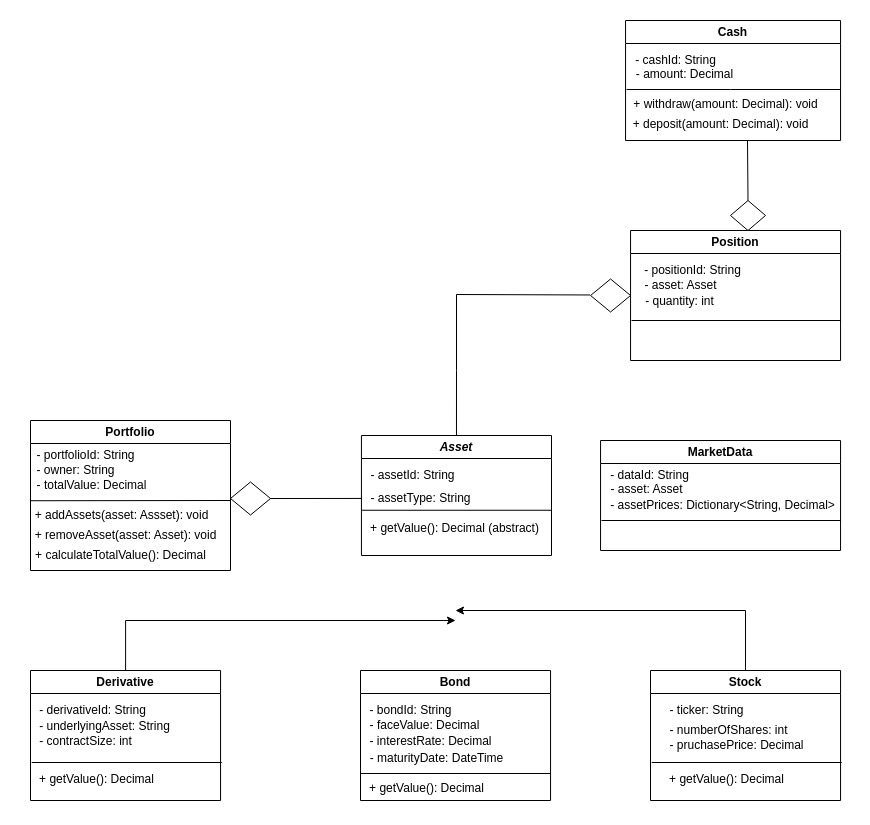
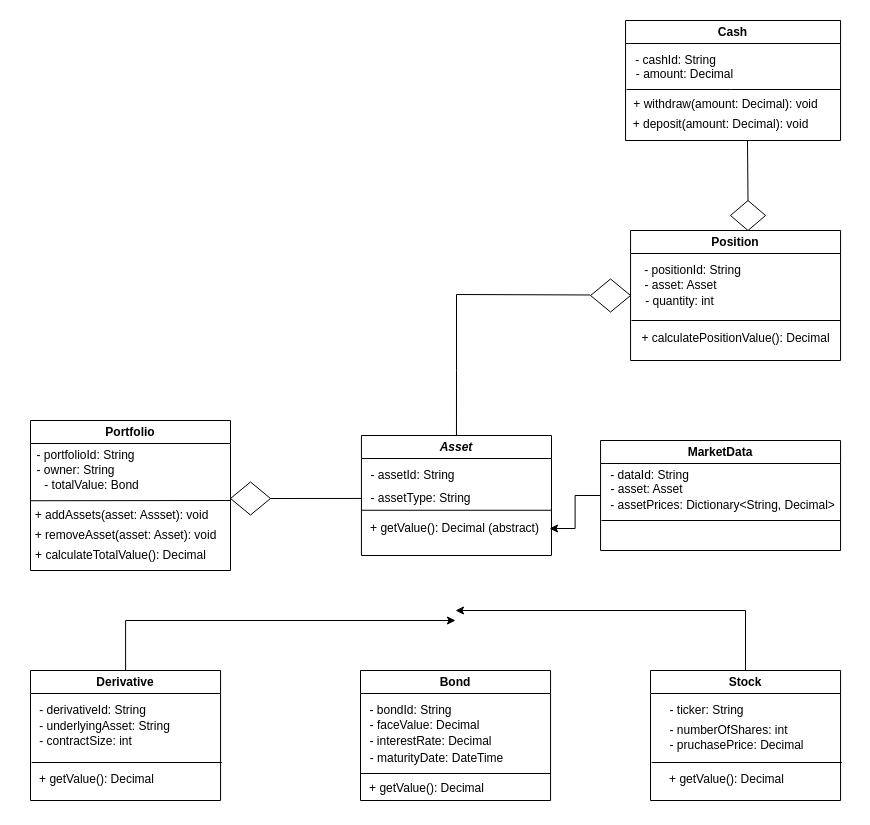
node "+ calculatePositionValue(): Decimal": added
node "- totalValue: Decimal": label "- totalValue: Decimal" -> "- totalValue: Bond"
edge "MarketData" -> "+ getValue(): Decimal (abstract)": added
